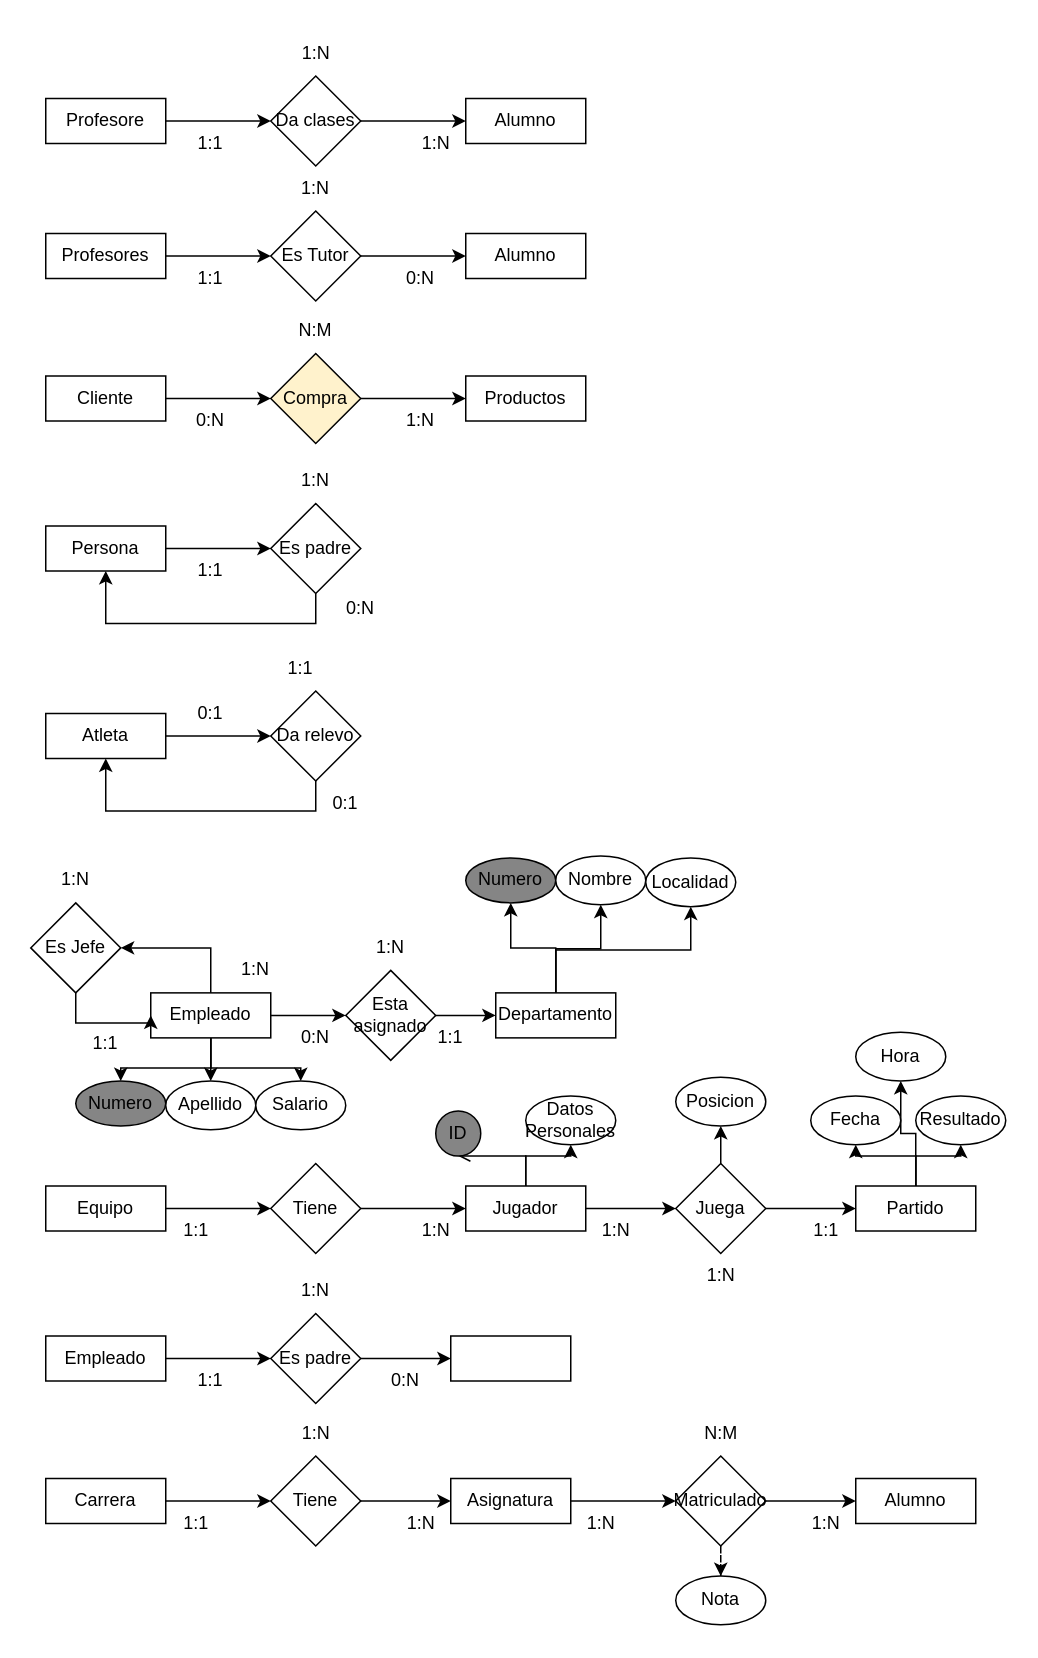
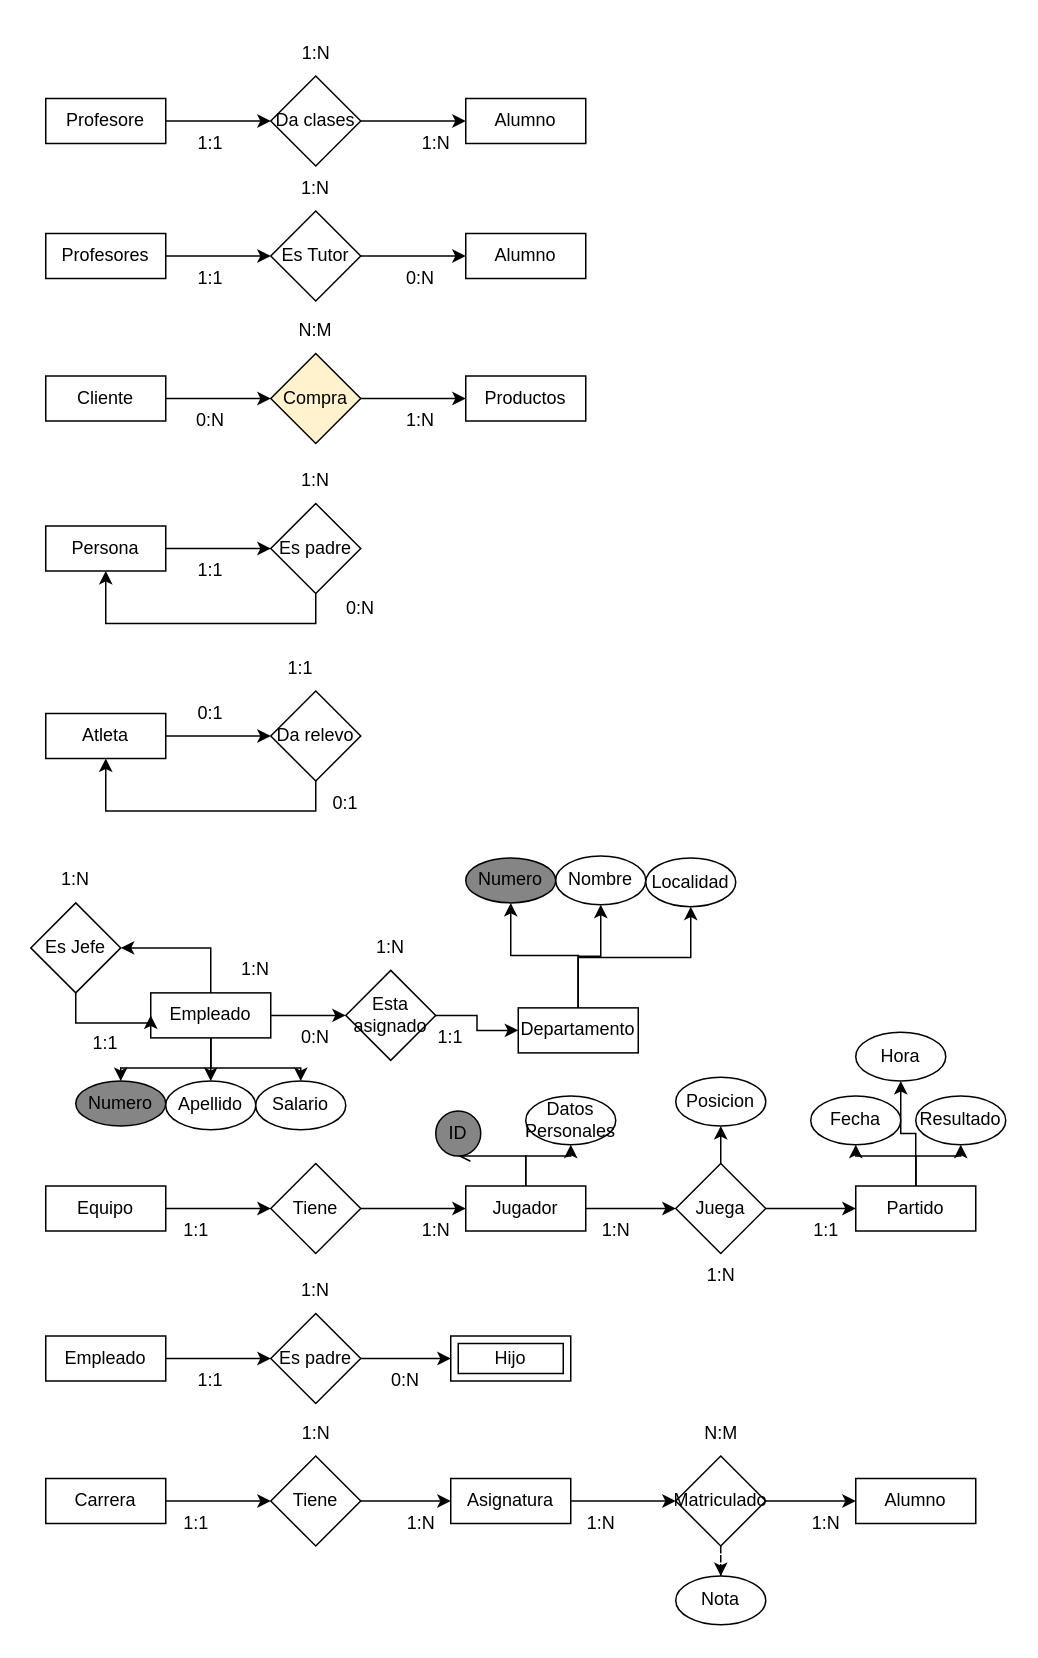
node "Departamento": moved (556, 1015) -> (578, 1030)
node "Hijo": added
